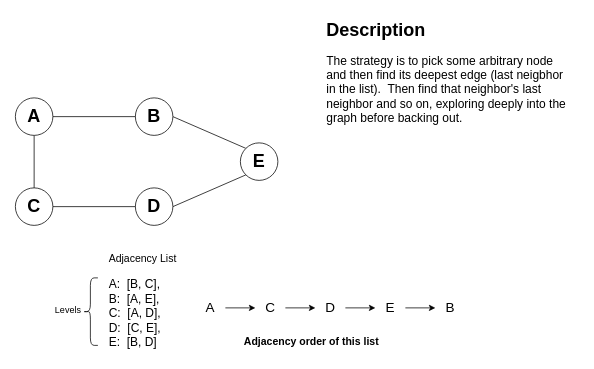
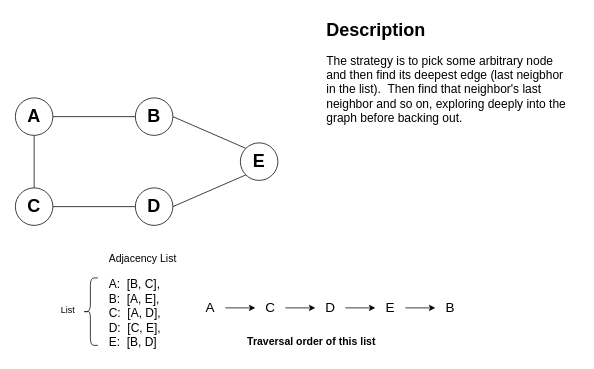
node "Levels": label "Levels" -> "List"
node "Adjacency order of this list": label "Adjacency order of this list" -> "Traversal order of this list"
